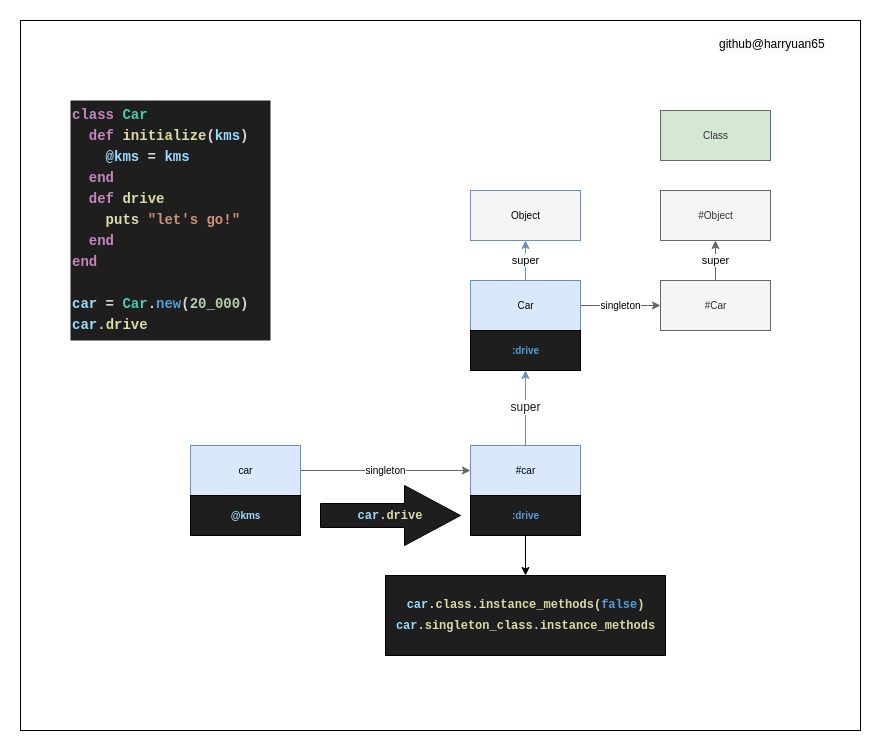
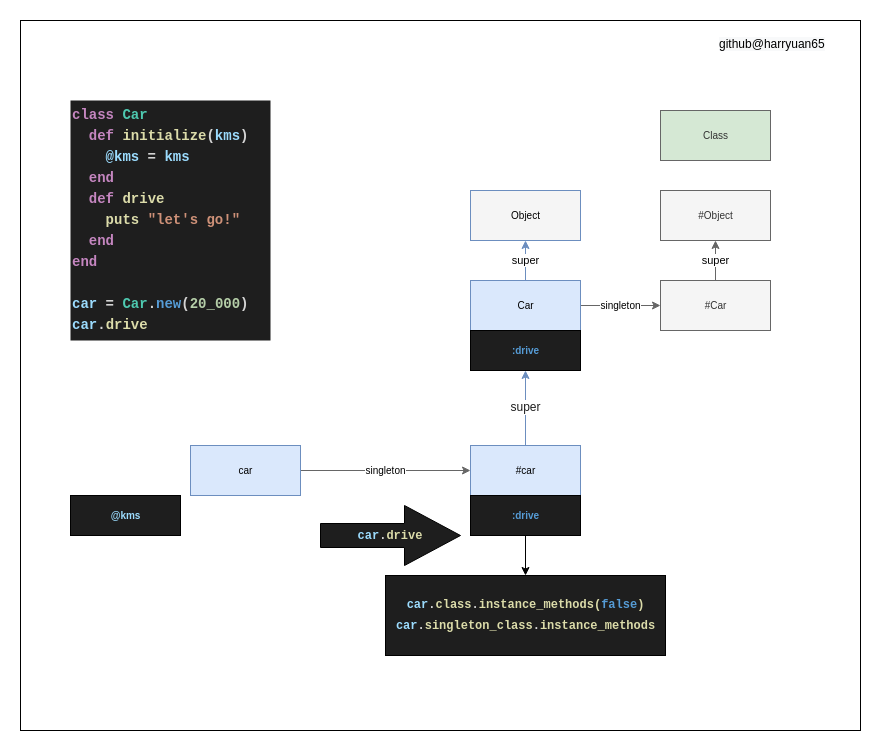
node "@kms": moved (246, 516) -> (126, 516)
node "car.drive": moved (391, 516) -> (391, 536)
